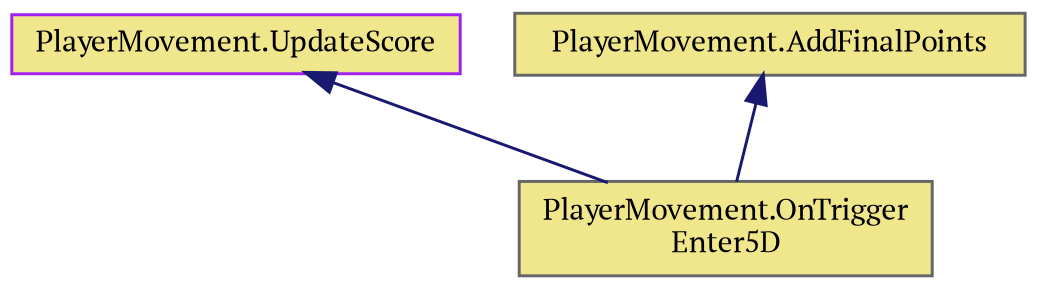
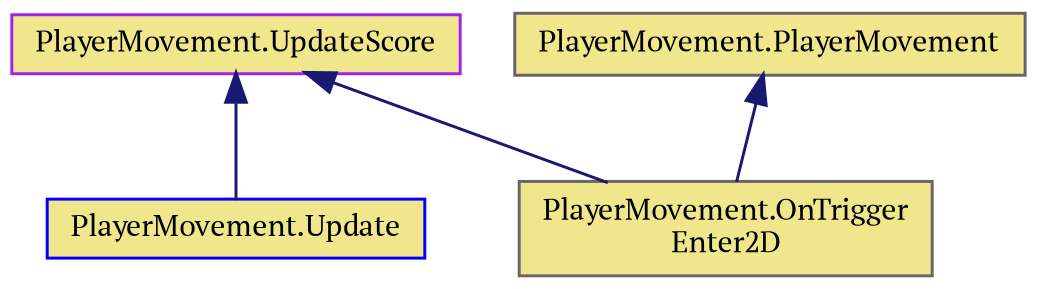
node "PlayerMovement.AddFinalPoints": label "PlayerMovement.AddFinalPoints" -> "PlayerMovement.PlayerMovement"
node "PlayerMovement.Update": added
node "PlayerMovement.OnTrigger Enter5D": label "PlayerMovement.OnTrigger Enter5D" -> "PlayerMovement.OnTrigger Enter2D"
